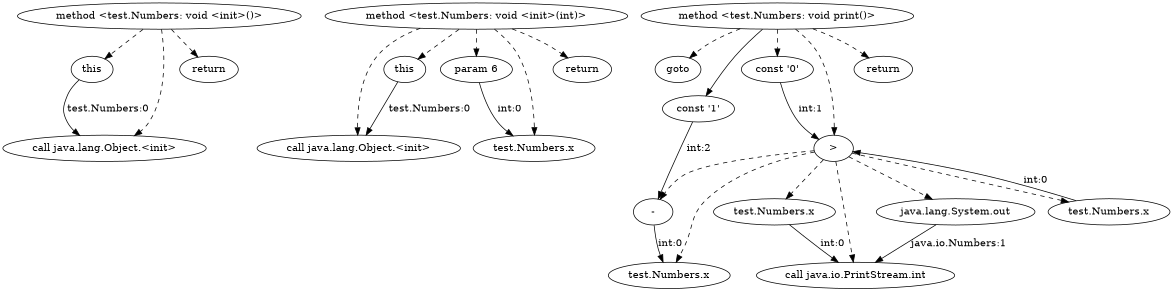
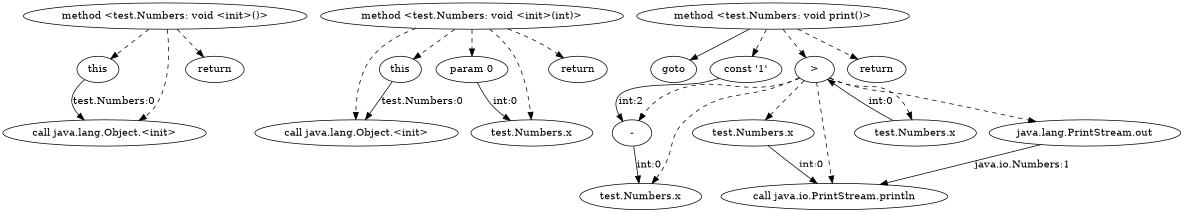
edge "method <test.Numbers: void print()>" -> "goto": style dashed -> solid
edge "method <test.Numbers: void print()>" -> "const '1'": style solid -> dashed
node "param 6": label "param 6" -> "param 0"
node "const '0'": removed
node "java.lang.System.out": label "java.lang.System.out" -> "java.lang.PrintStream.out"
node "call java.io.PrintStream.int": label "call java.io.PrintStream.int" -> "call java.io.PrintStream.println"
